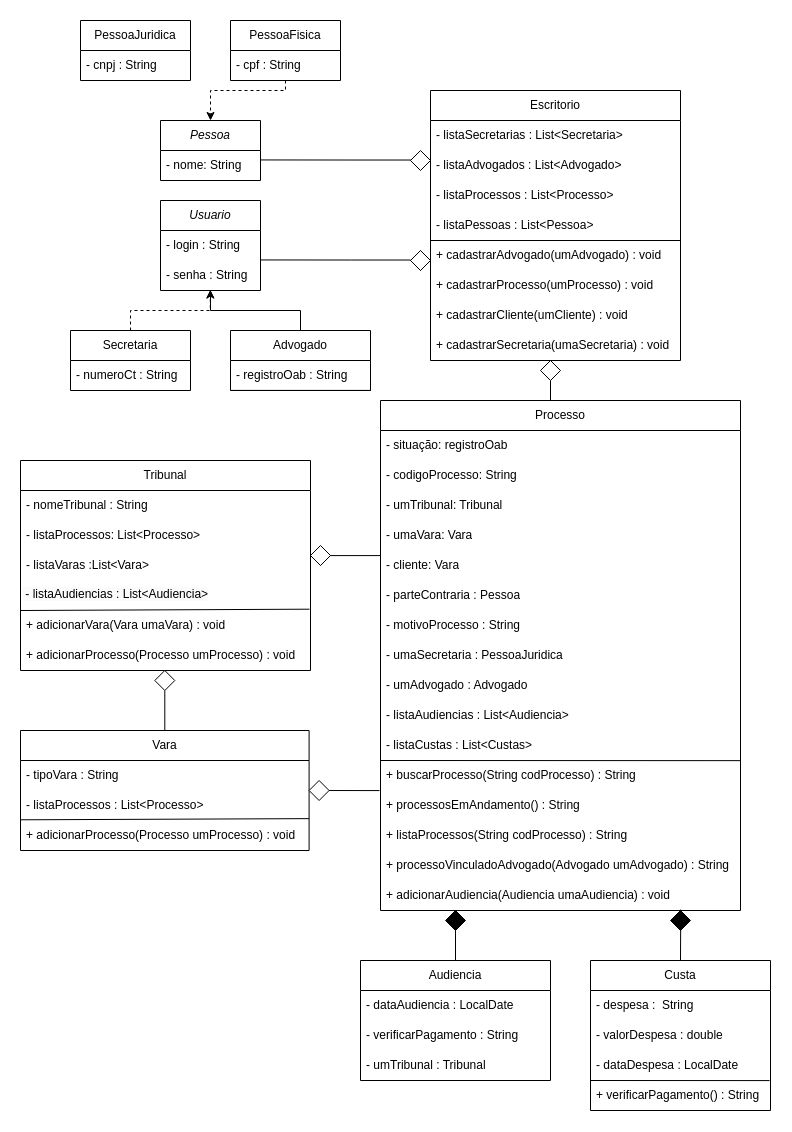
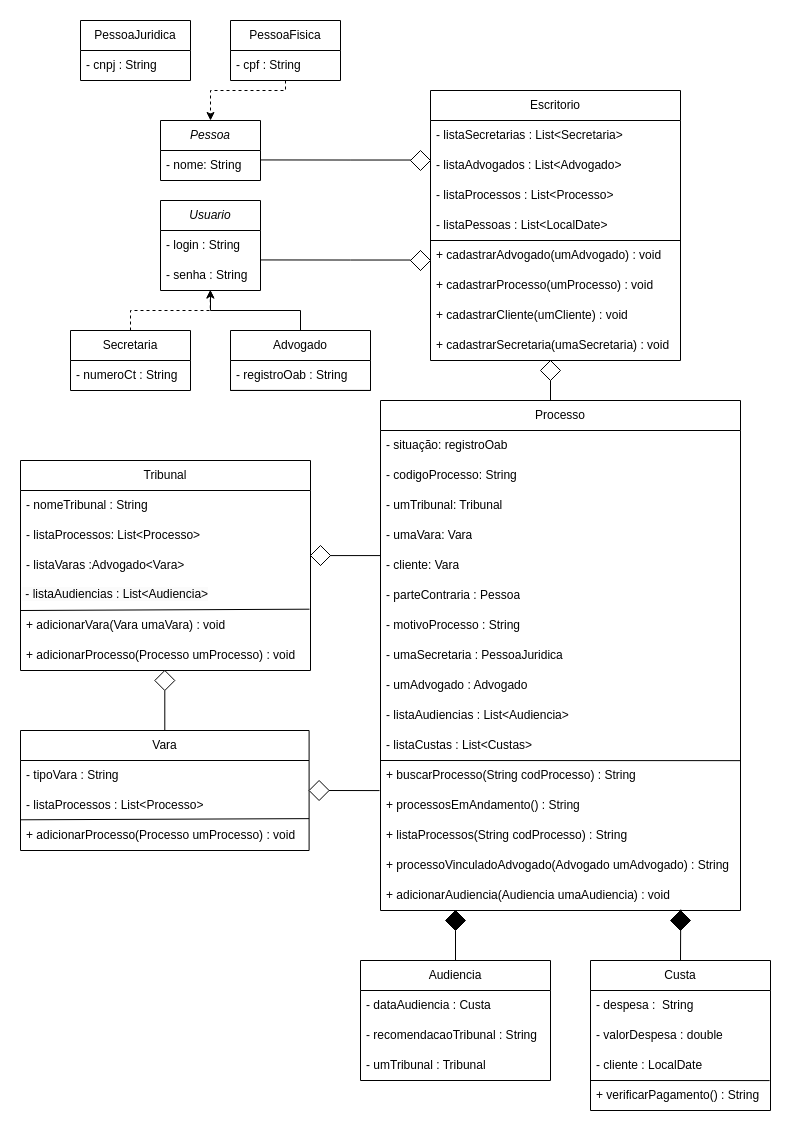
node "- listaPessoas : List<Pessoa>": label "- listaPessoas : List<Pessoa>" -> "- listaPessoas : List<LocalDate>"
node "- listaVaras :List<Vara>": label "- listaVaras :List<Vara>" -> "- listaVaras :Advogado<Vara>"
node "- dataAudiencia : LocalDate": label "- dataAudiencia : LocalDate" -> "- dataAudiencia : Custa"
node "- verificarPagamento : String": label "- verificarPagamento : String" -> "- recomendacaoTribunal : String"
node "- dataDespesa : LocalDate": label "- dataDespesa : LocalDate" -> "- cliente : LocalDate"
